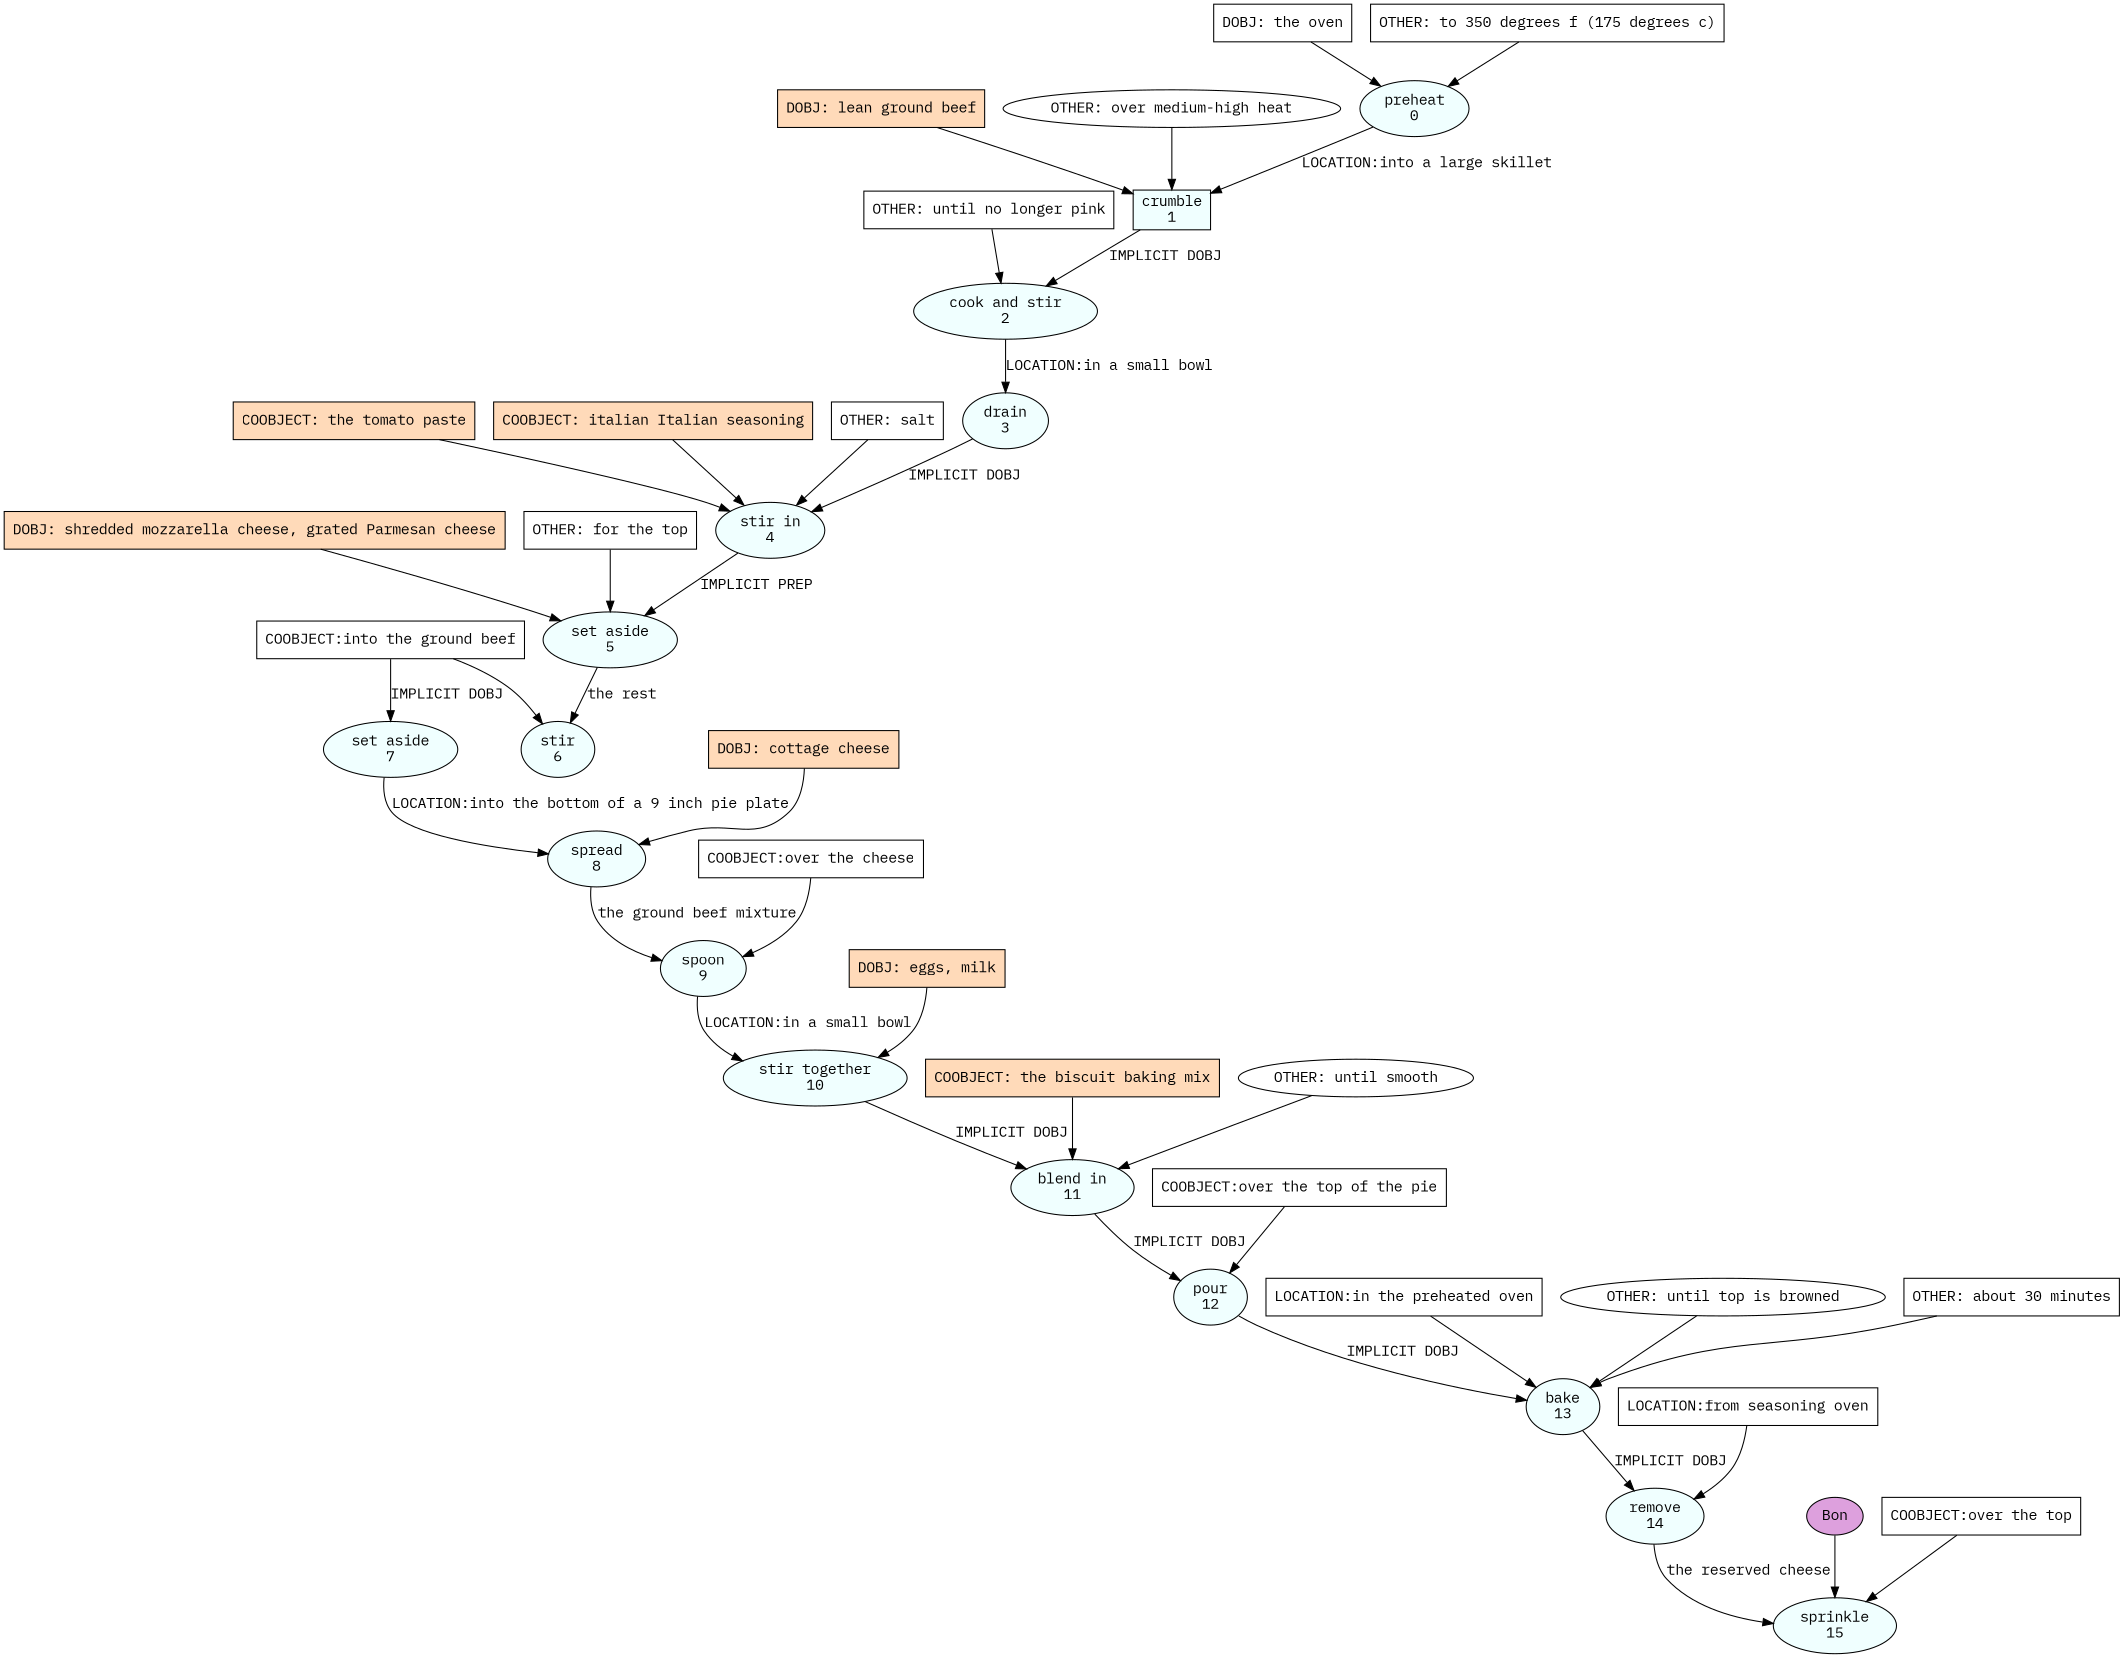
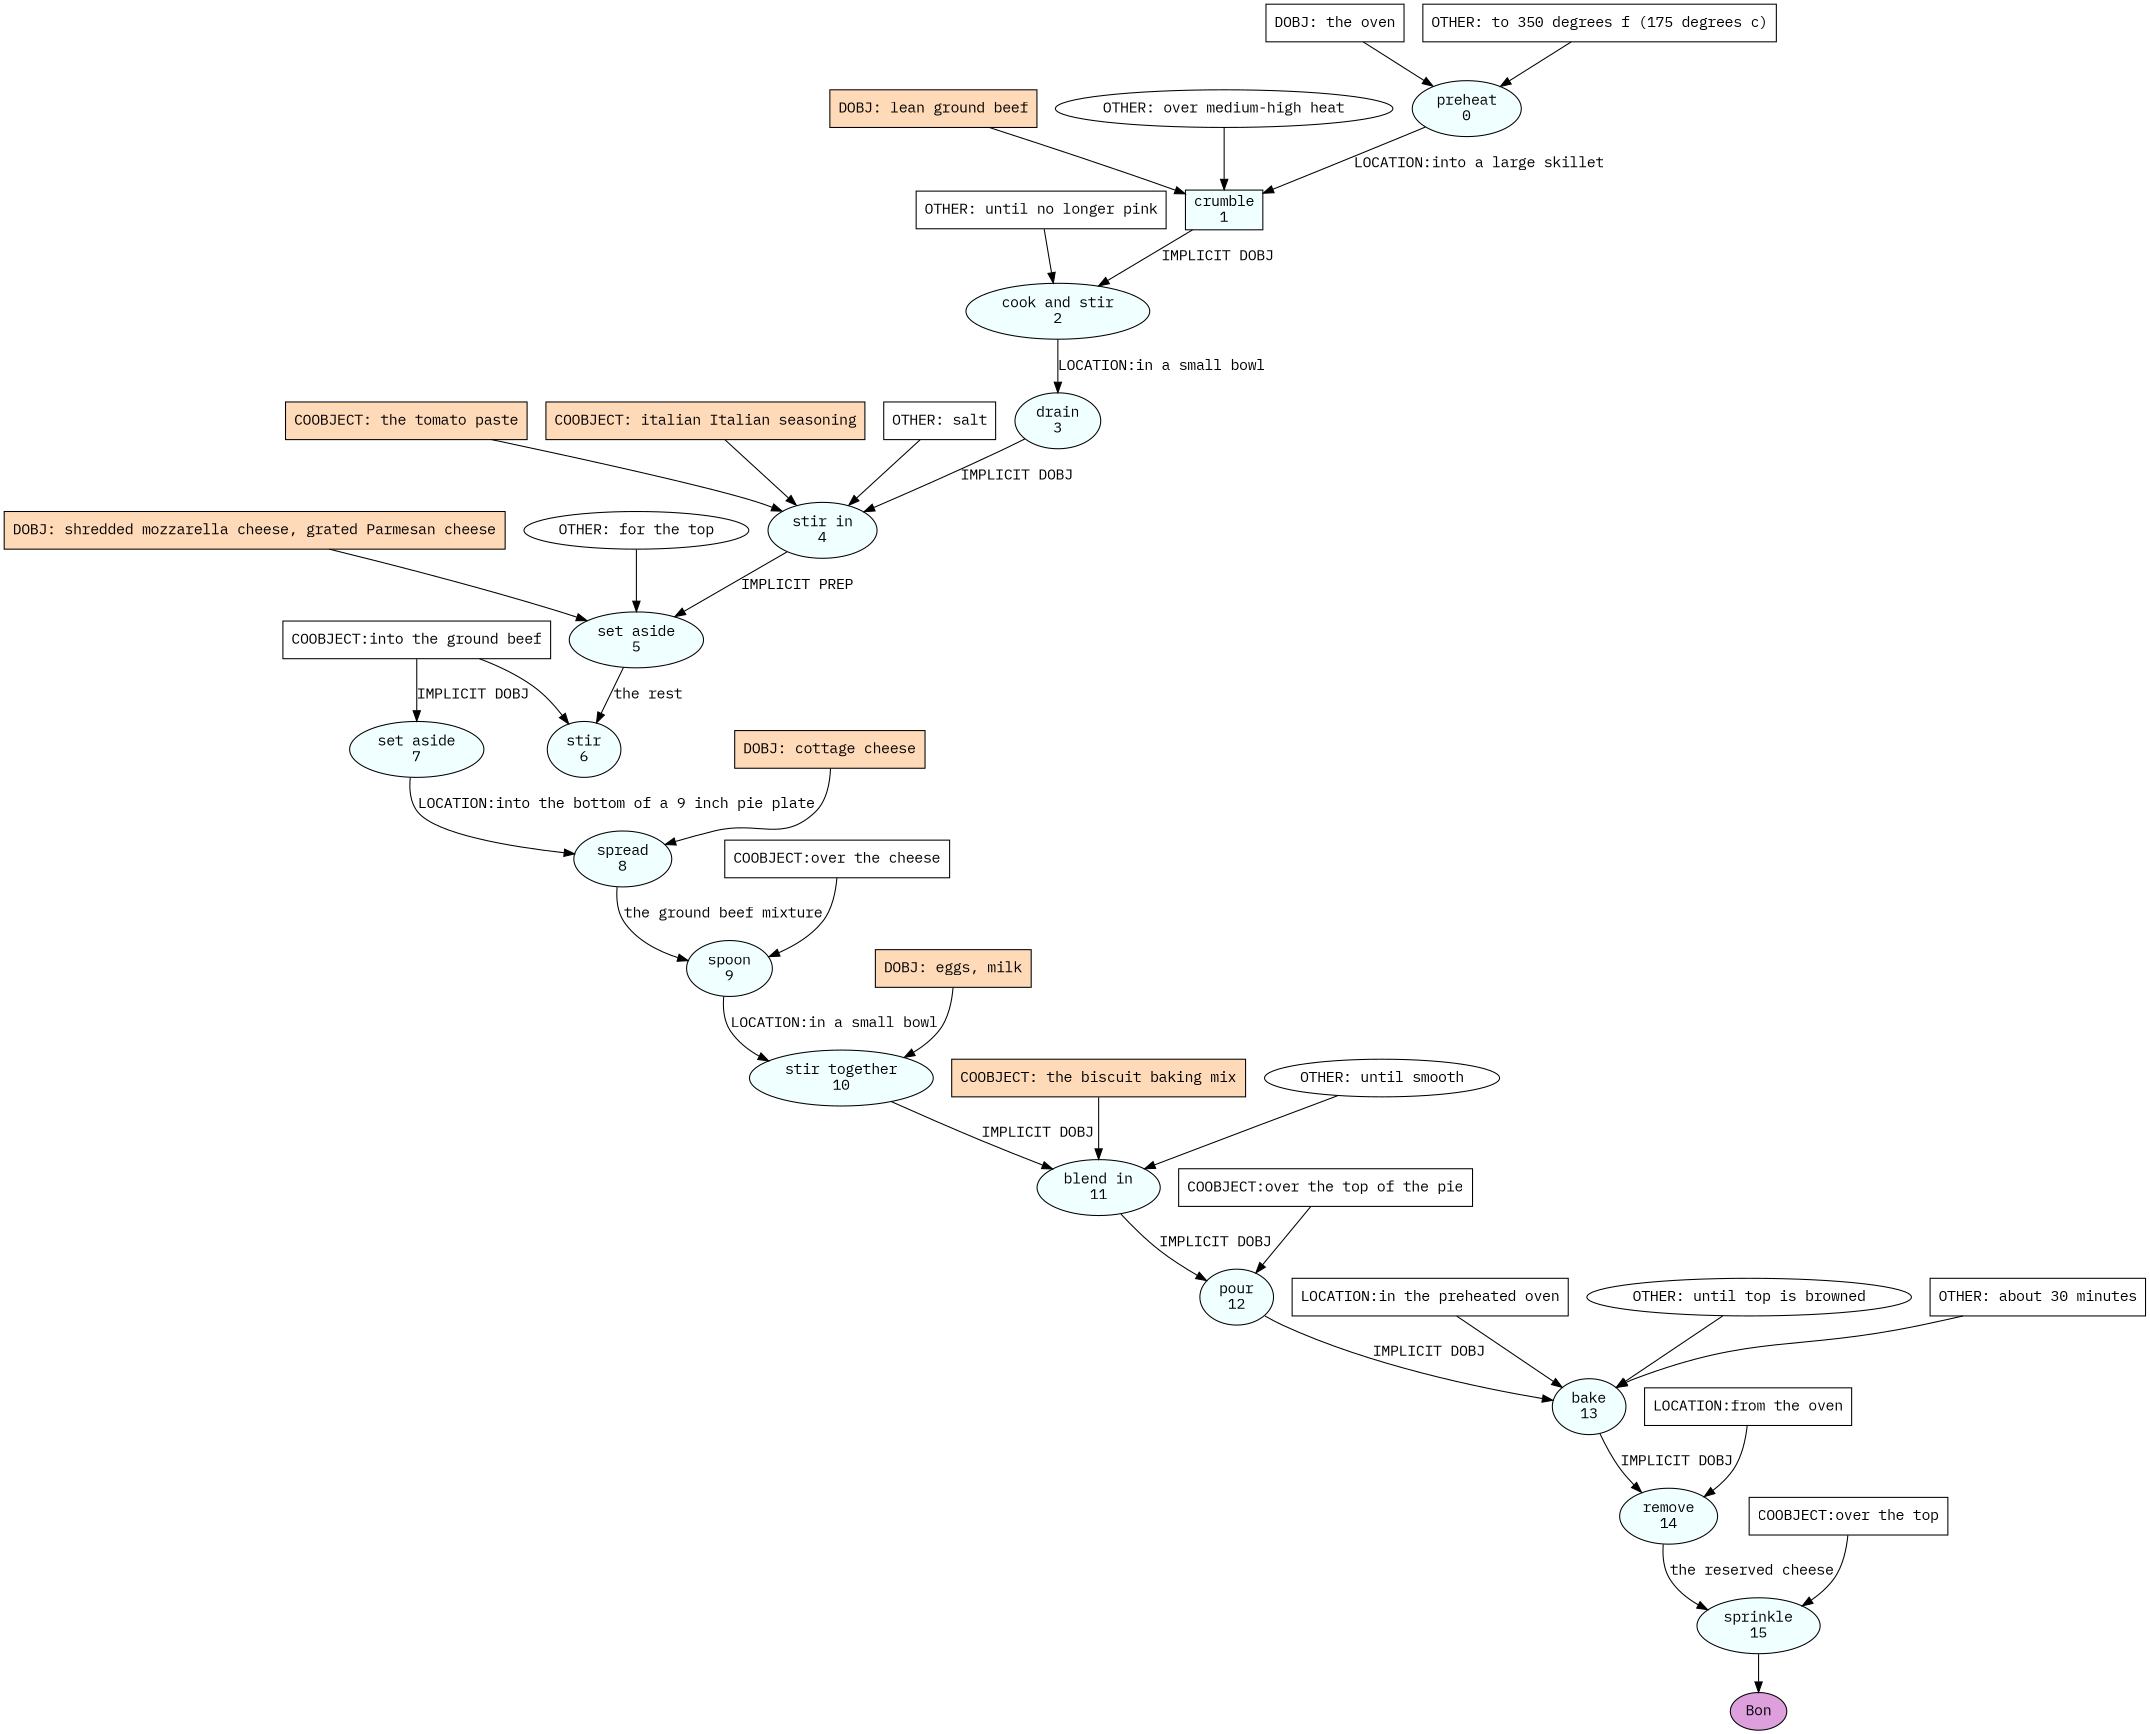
node "OTHER: for the top": shape box -> ellipse
node "LOCATION:from seasoning oven": label "LOCATION:from seasoning oven" -> "LOCATION:from the oven"
edge "Bon" -> "sprinkle 15": reversed
